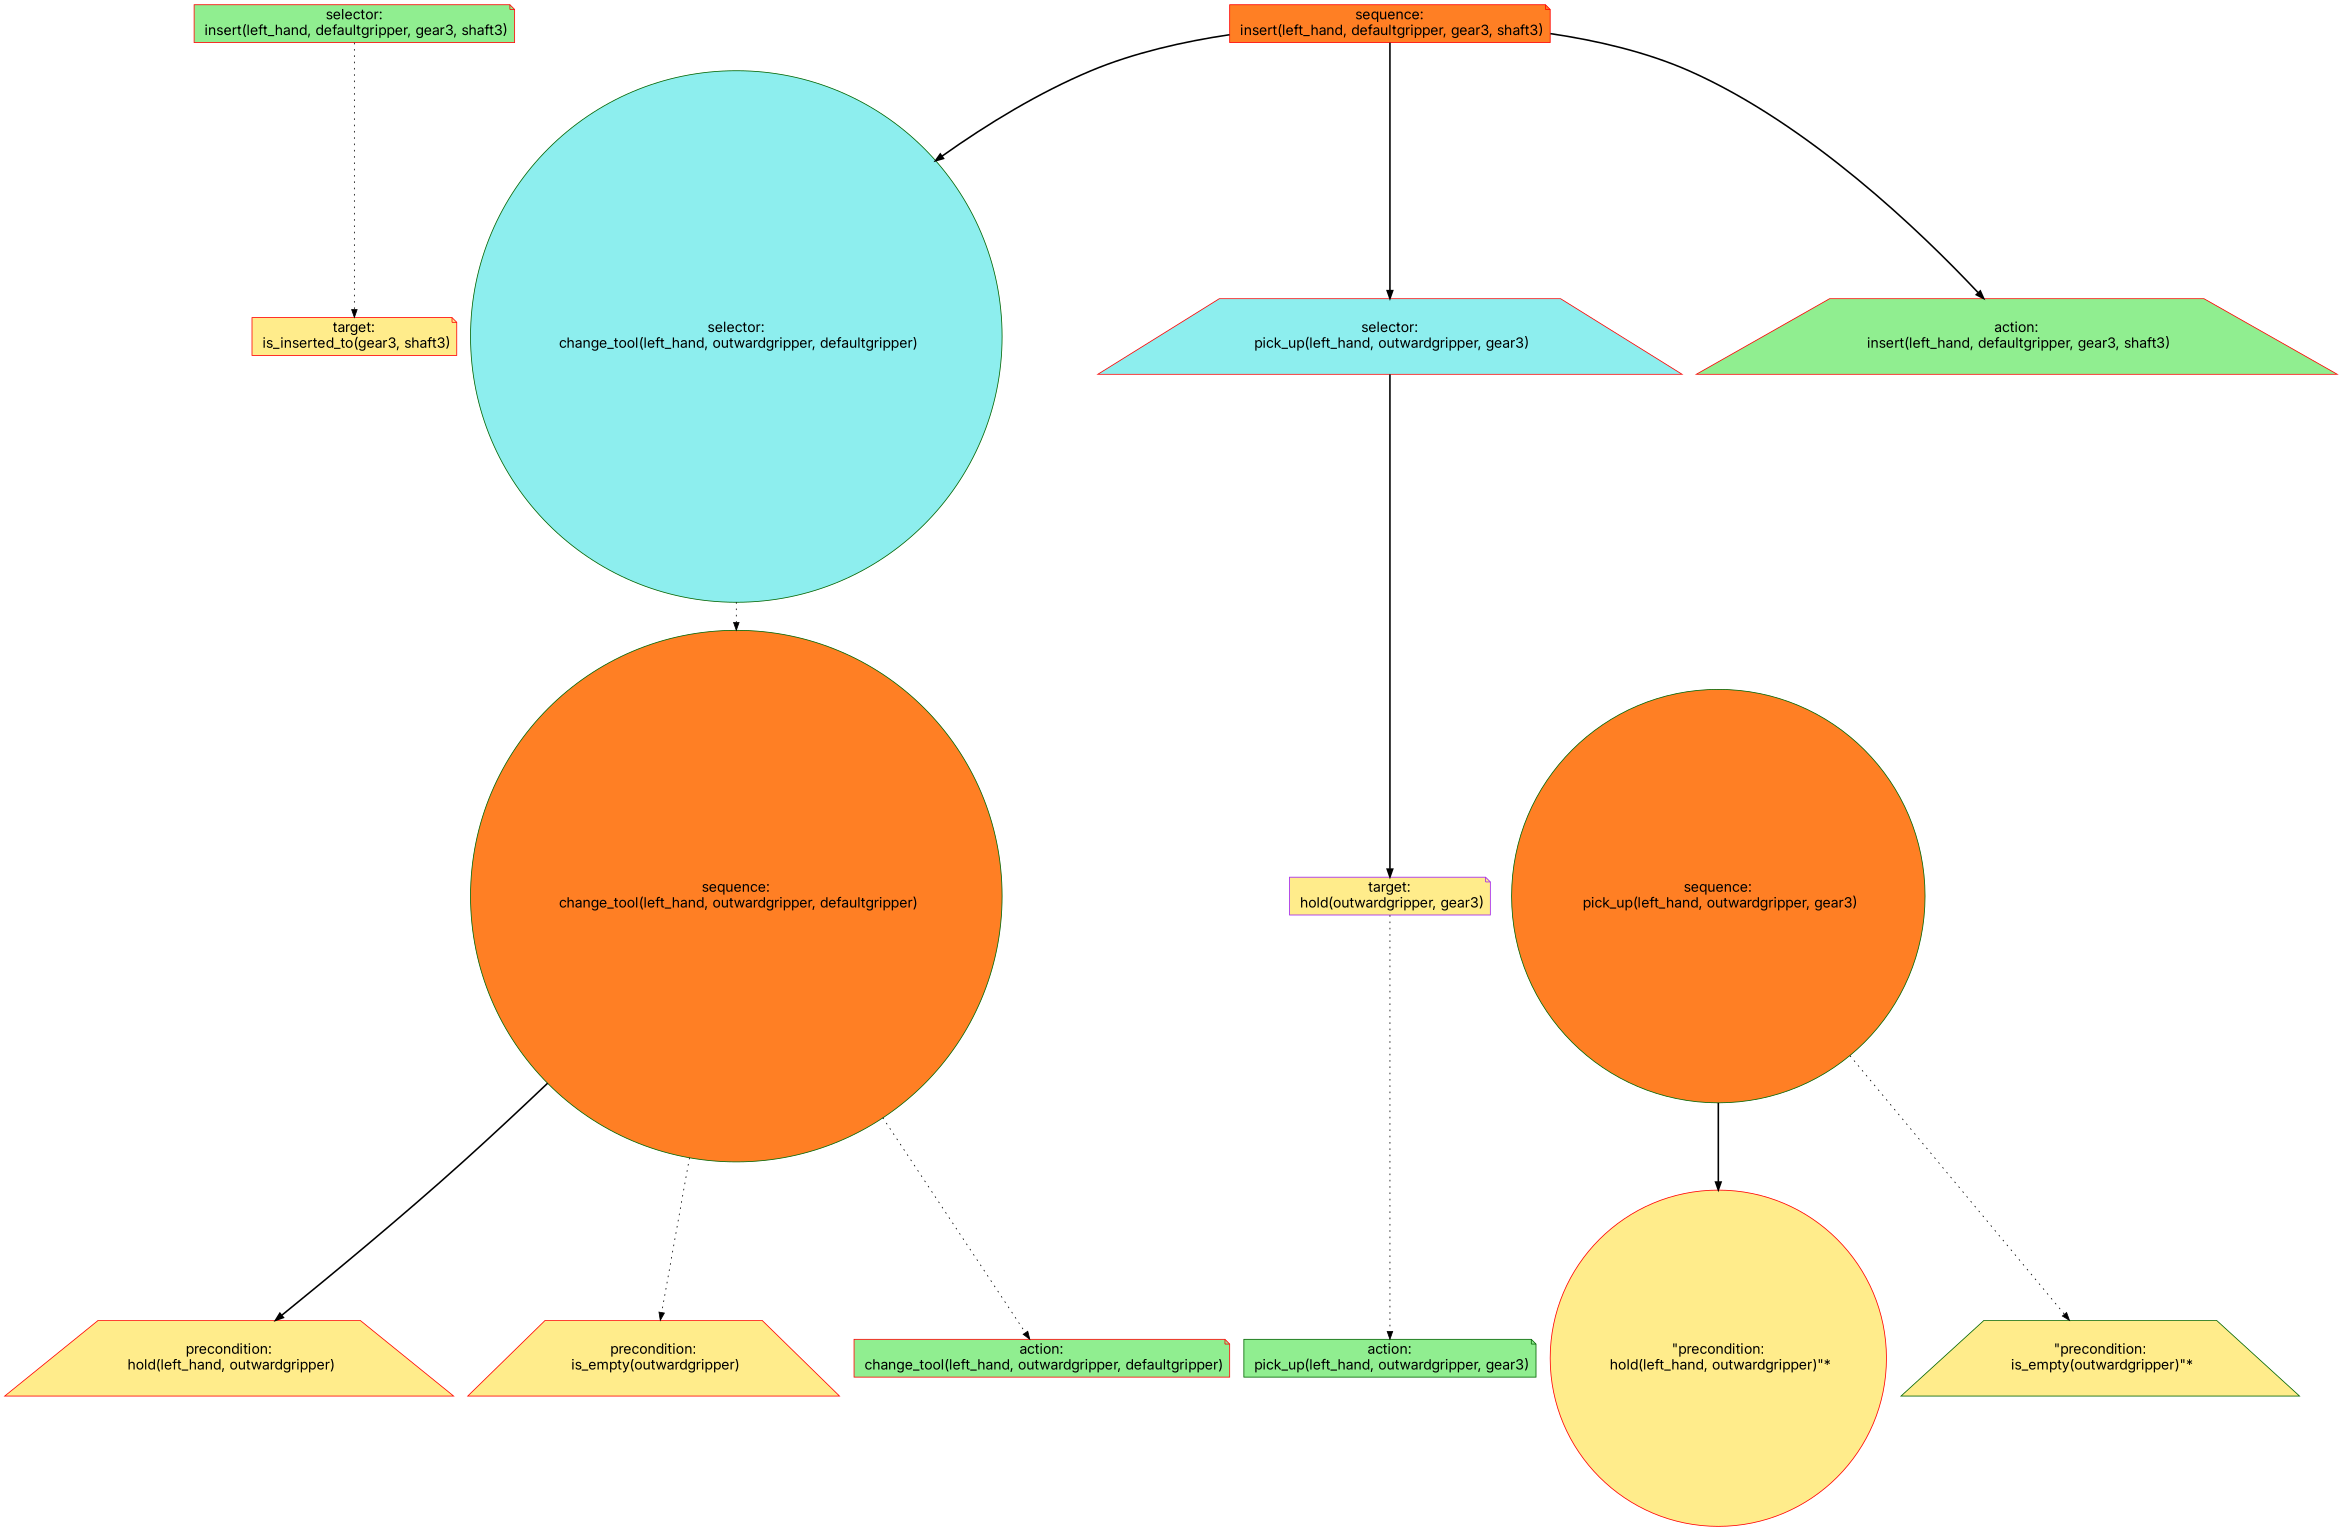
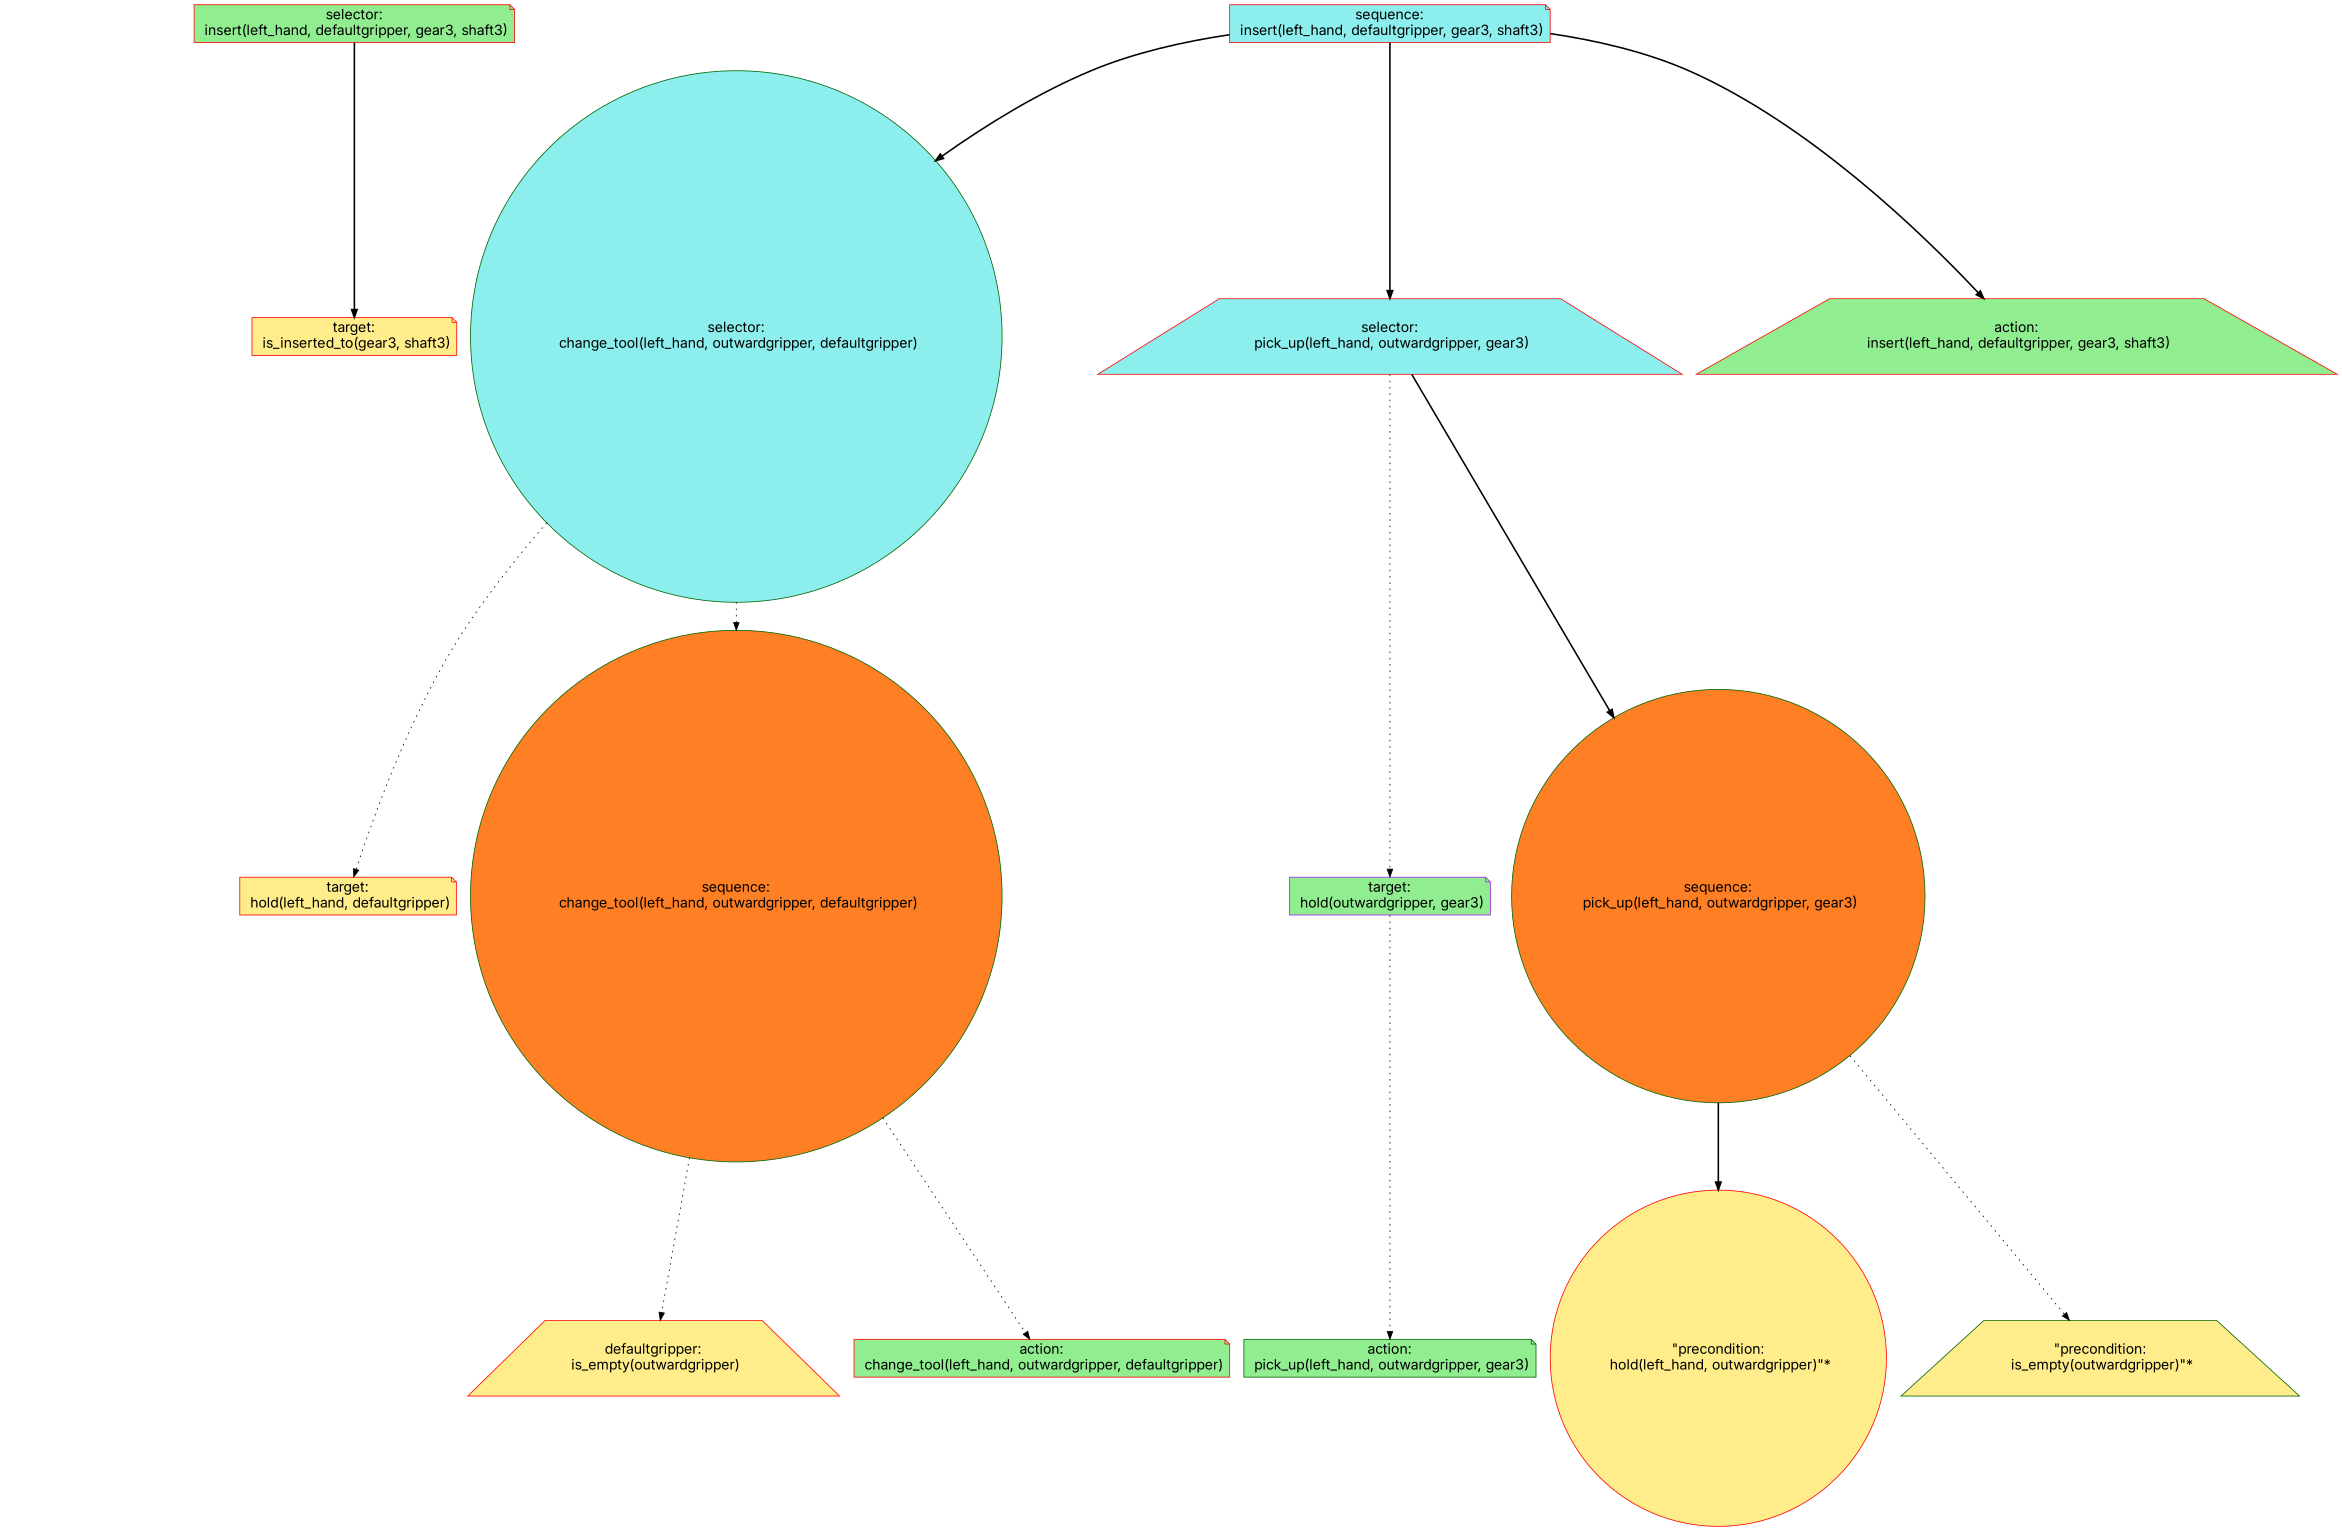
node "sequence: insert(left_hand, defaultgripper, gear3, shaft3)": fillcolor chocolate1 -> darkslategray2
edge "selector: insert(left_hand, defaultgripper, gear3, shaft3)" -> "target: is_inserted_to(gear3, shaft3)": style dotted -> bold
edge "selector: pick_up(left_hand, outwardgripper, gear3)" -> "sequence: pick_up(left_hand, outwardgripper, gear3)": added
edge "selector: pick_up(left_hand, outwardgripper, gear3)" -> "target: hold(outwardgripper, gear3)": style bold -> dotted
node "target: hold(left_hand, defaultgripper)": added
node "target: hold(outwardgripper, gear3)": fillcolor lightgoldenrod1 -> lightgreen
node "precondition: hold(left_hand, outwardgripper)": removed
node "precondition: is_empty(outwardgripper)": label "precondition: is_empty(outwardgripper)" -> "defaultgripper: is_empty(outwardgripper)"
